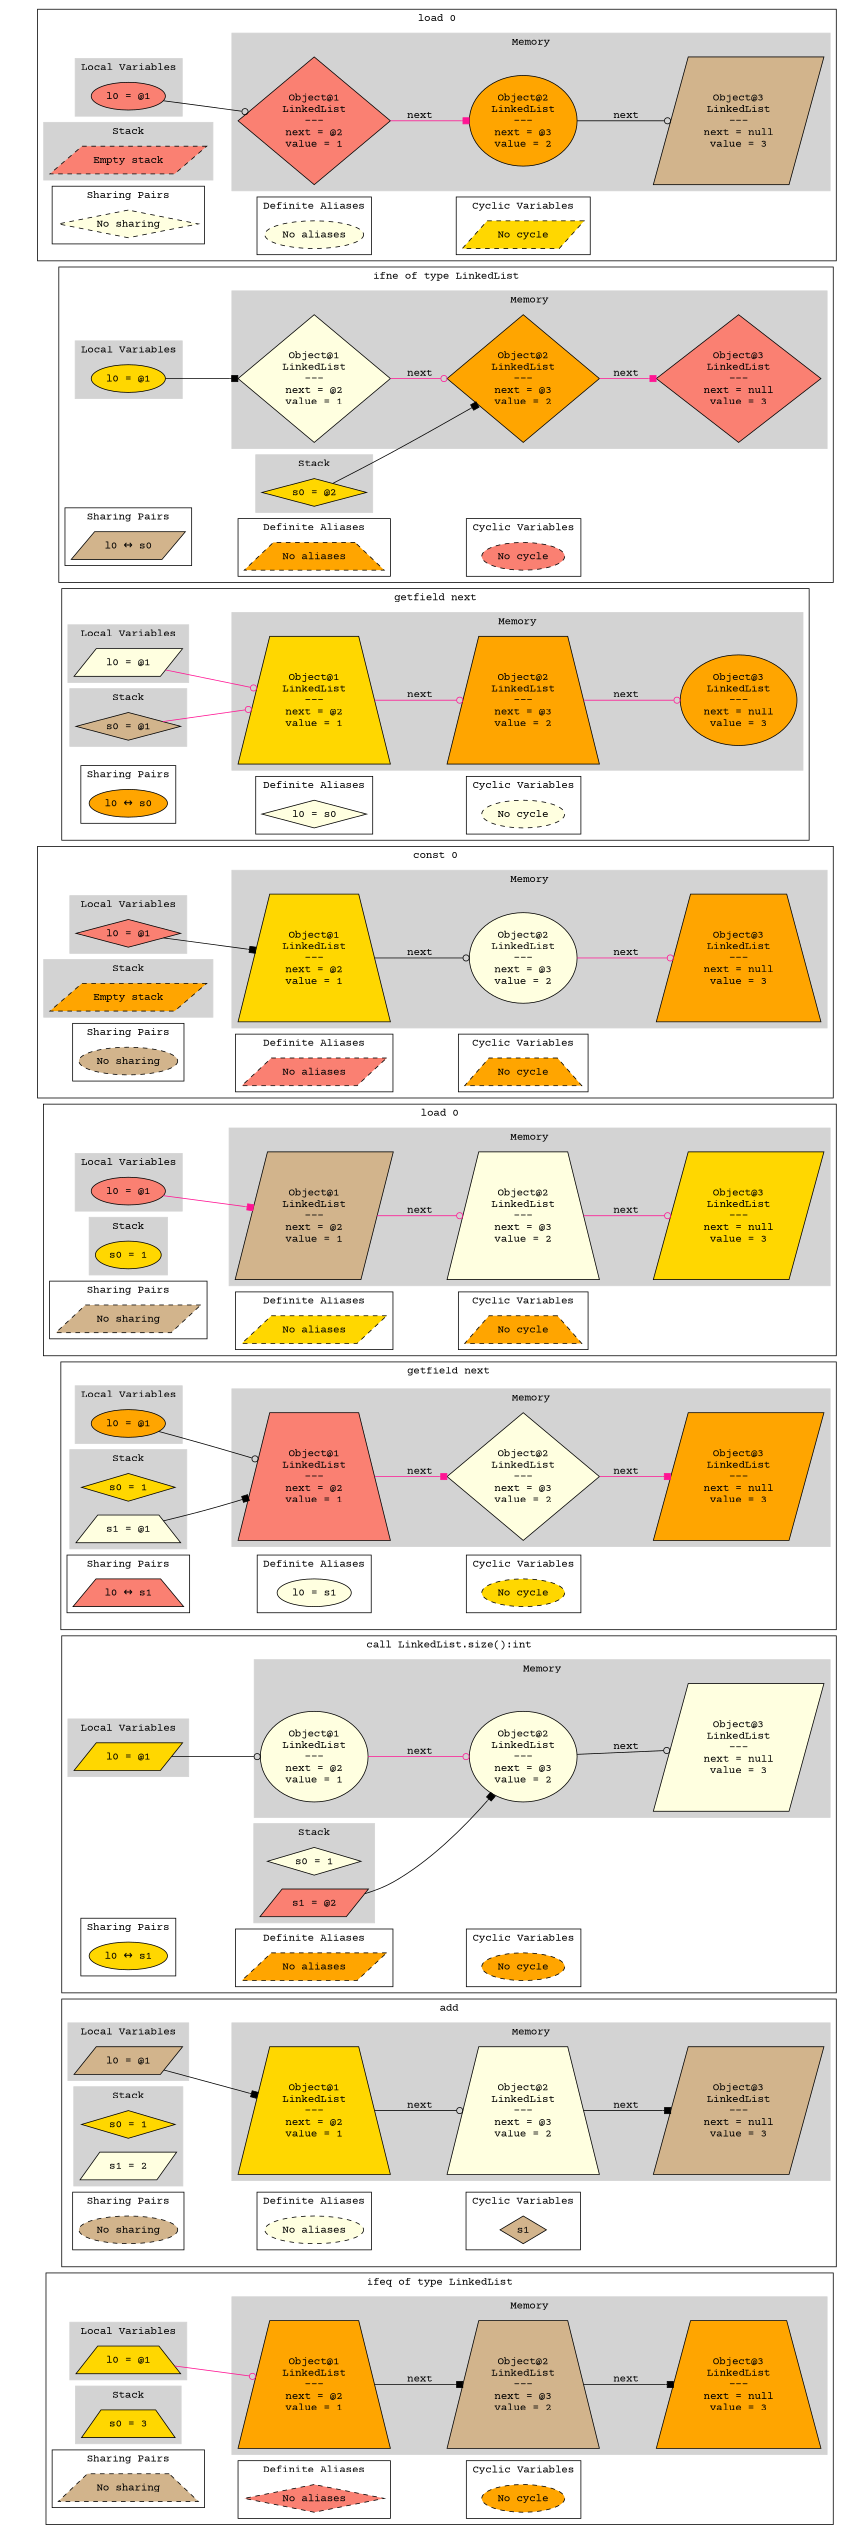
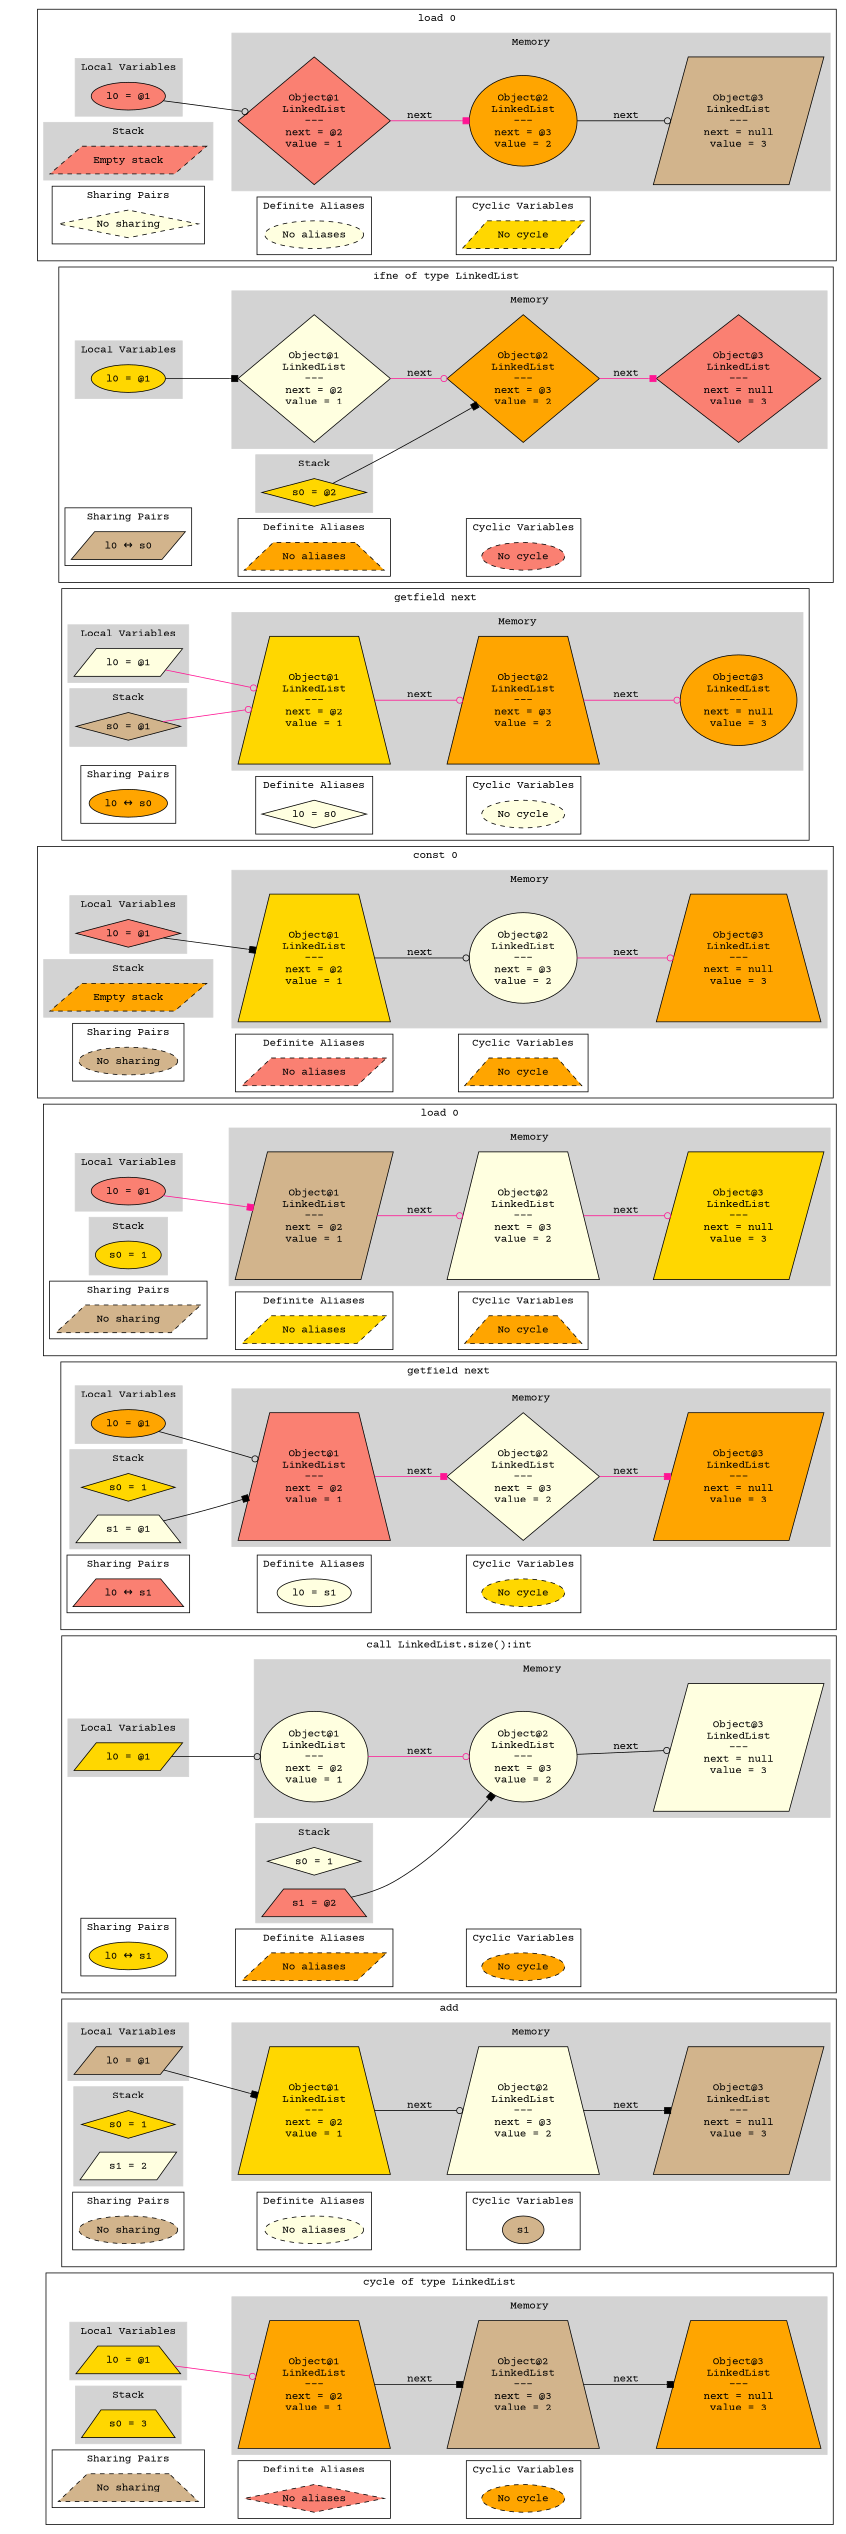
node "s1 = @2": shape parallelogram -> trapezium
node "s1": shape diamond -> ellipse
cluster "ifeq of type LinkedList": label "ifeq of type LinkedList" -> "cycle of type LinkedList"
